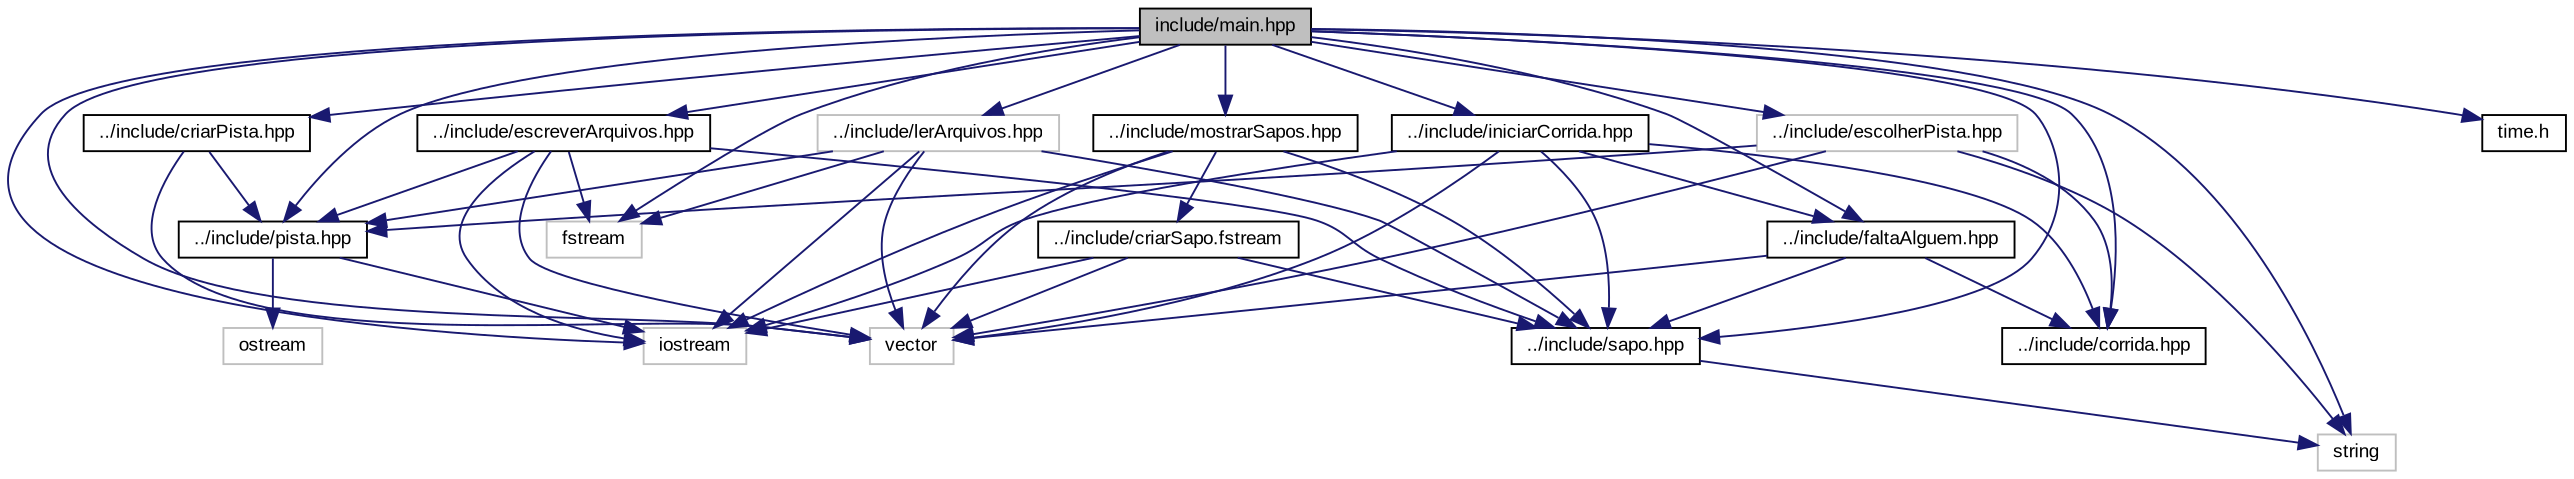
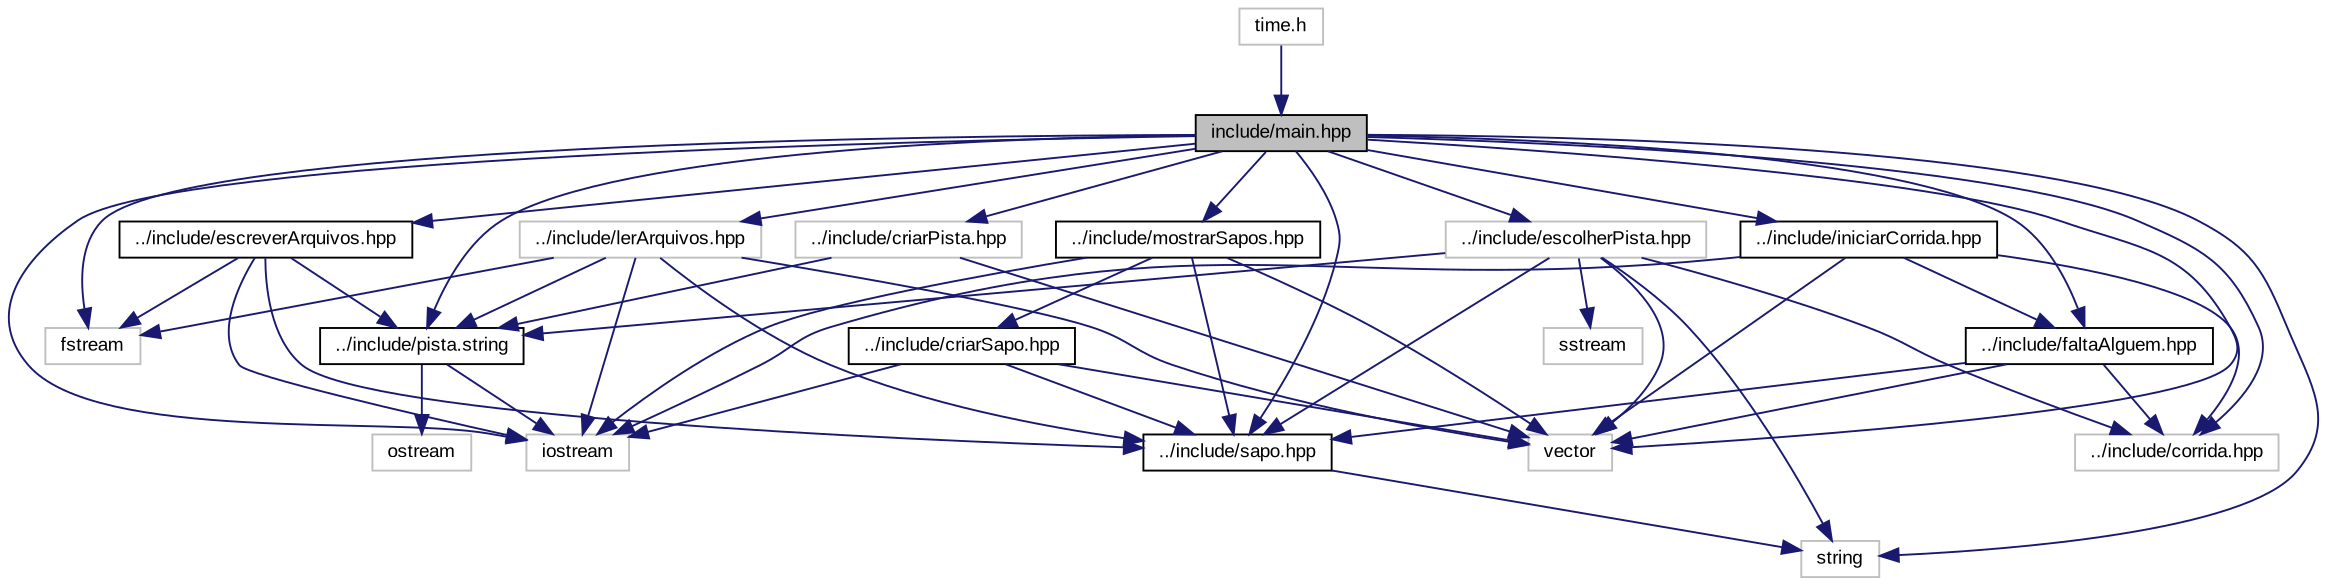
edge "include/main.hpp" -> "time.h": reversed
node "../include/criarPista.hpp": color black -> grey75
node "time.h": color black -> grey75
edge "../include/iniciarCorrida.hpp" -> "../include/sapo.hpp": now "../include/escolherPista.hpp" -> "../include/sapo.hpp"
node "../include/pista.hpp": label "../include/pista.hpp" -> "../include/pista.string"
node "../include/criarSapo.fstream": label "../include/criarSapo.fstream" -> "../include/criarSapo.hpp"
edge "../include/escreverArquivos.hpp" -> "vector": removed
node "sstream": added
node "../include/corrida.hpp": color black -> grey75
